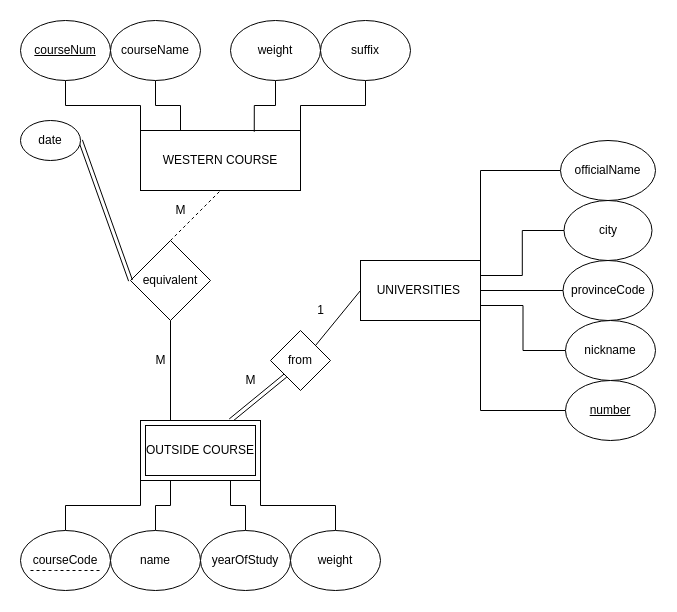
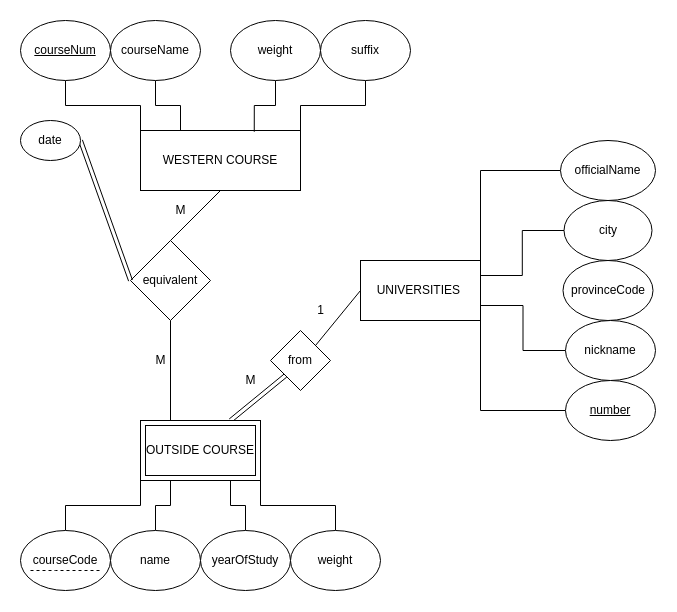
edge "WESTERN COURSE" -- "equivalent": style dashed -> solid
edge "UNIVERSITIES" -- "provinceCode": removed
